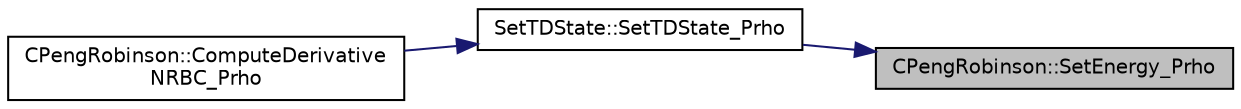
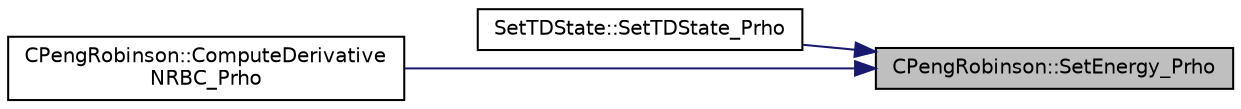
edge "CPengRobinson::ComputeDerivative NRBC_Prho" -> "SetTDState::SetTDState_Prho": now "CPengRobinson::ComputeDerivative NRBC_Prho" -> "CPengRobinson::SetEnergy_Prho"
